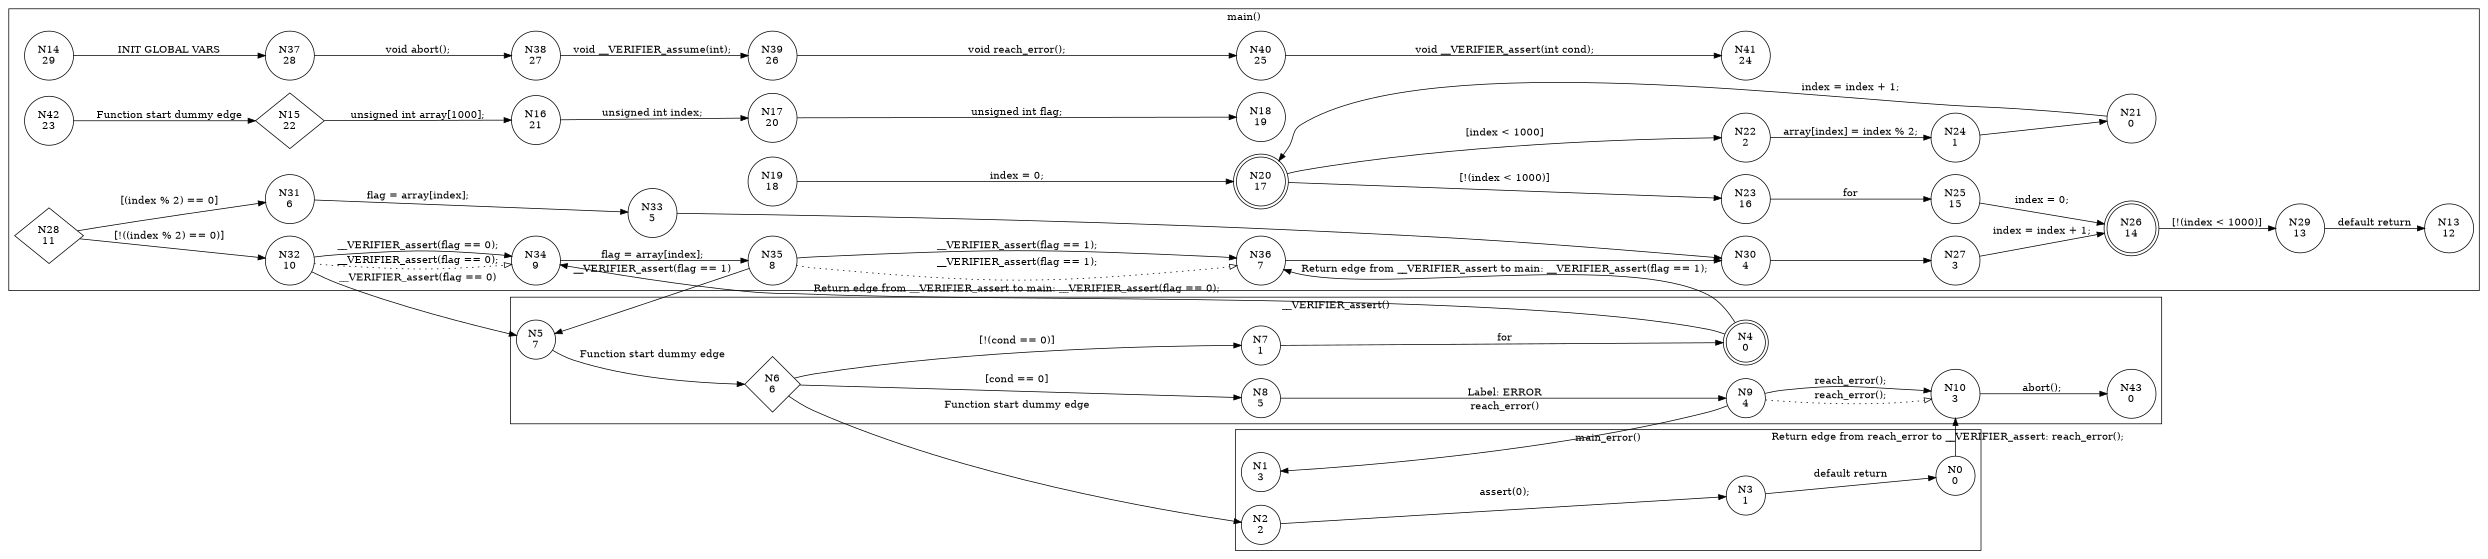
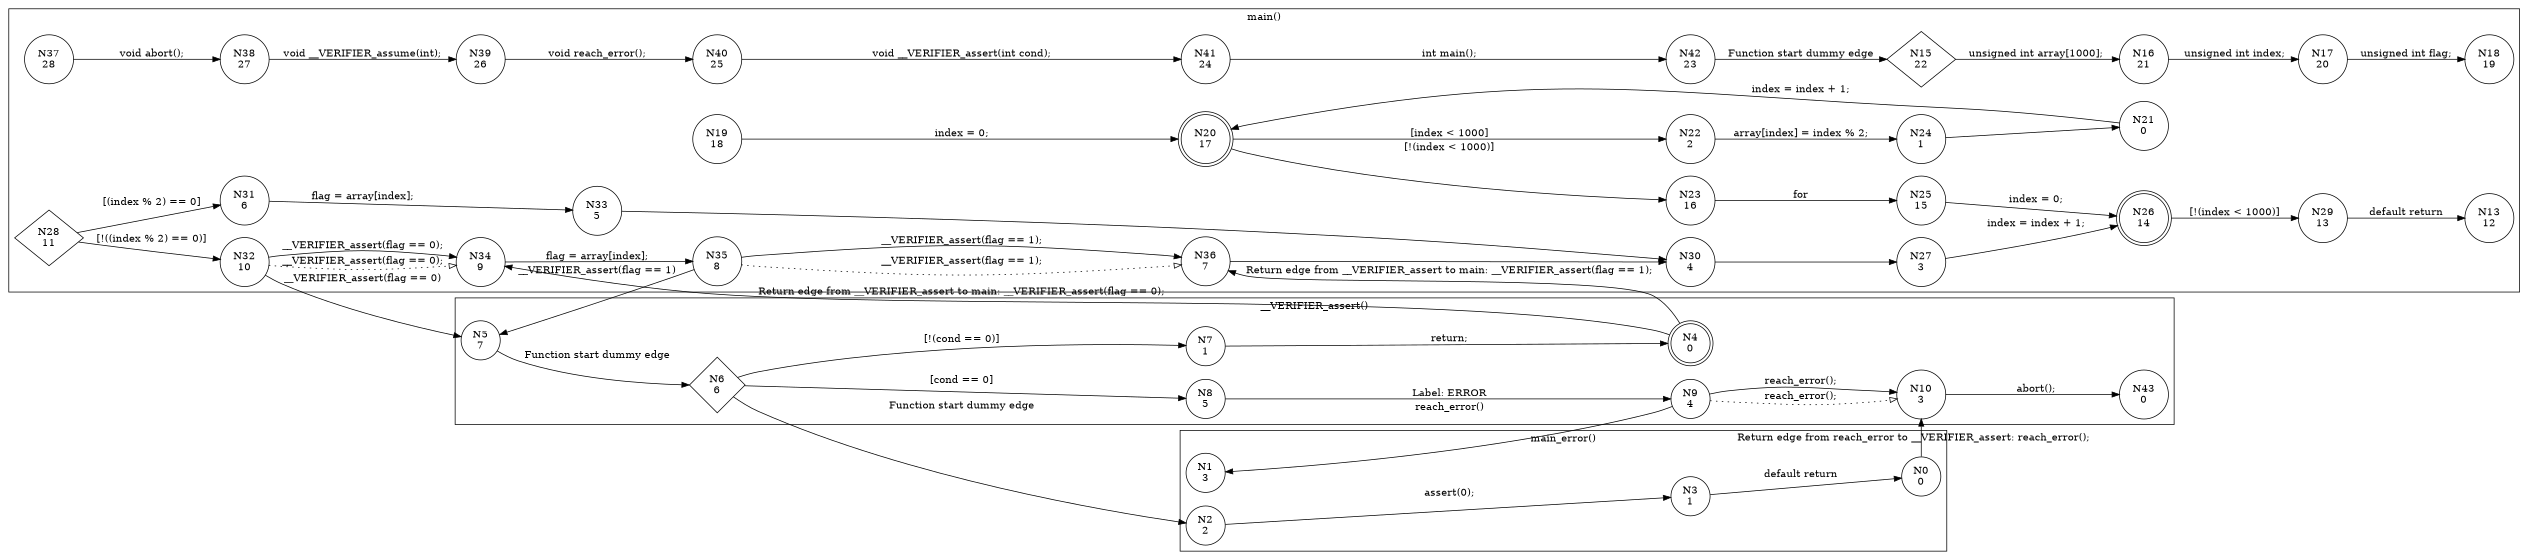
node "N14 29": removed
edge "N41 24" -> "N42 23": added, label "int main();"
edge "N7 1" -> "N4 0": label "for" -> "return;"
